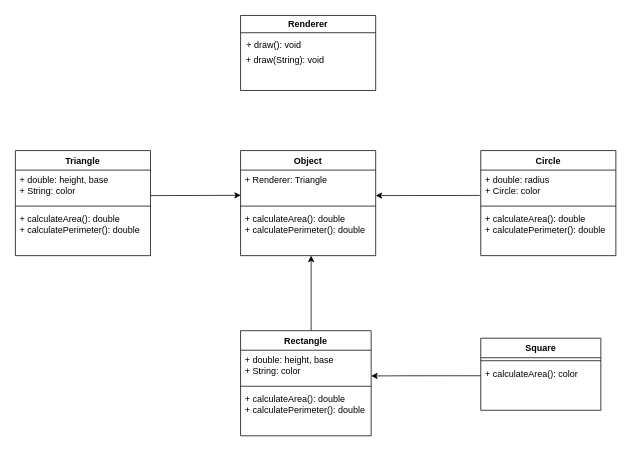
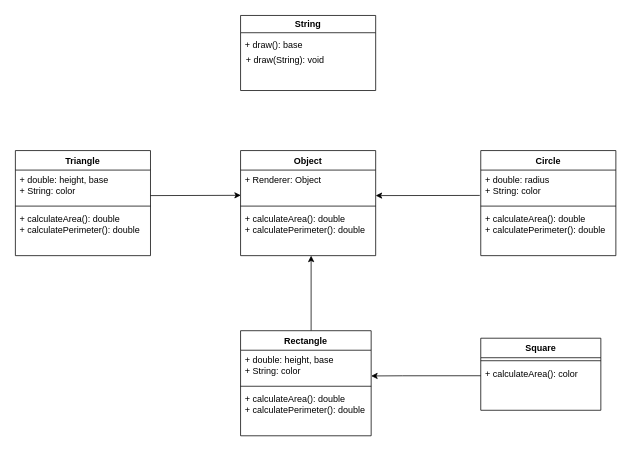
node "Renderer": label "Renderer" -> "String"
node "+ draw(): void": label "+ draw(): void" -> "+ draw(): base"
node "+ Renderer: Triangle": label "+ Renderer: Triangle" -> "+ Renderer: Object"
node "+ double: radius + Circle: color": label "+ double: radius + Circle: color" -> "+ double: radius + String: color"
